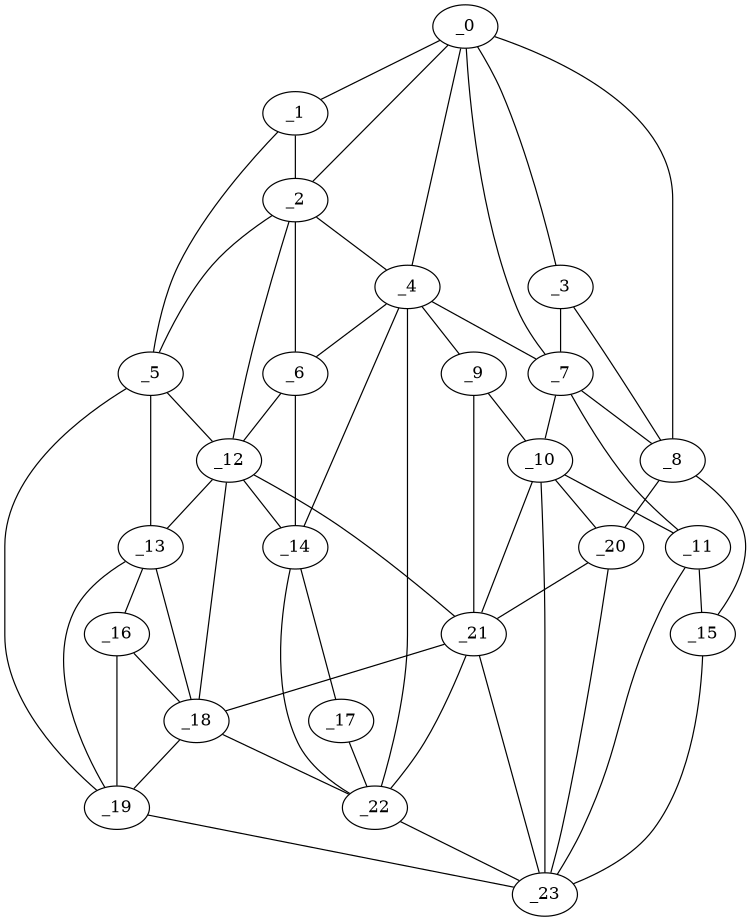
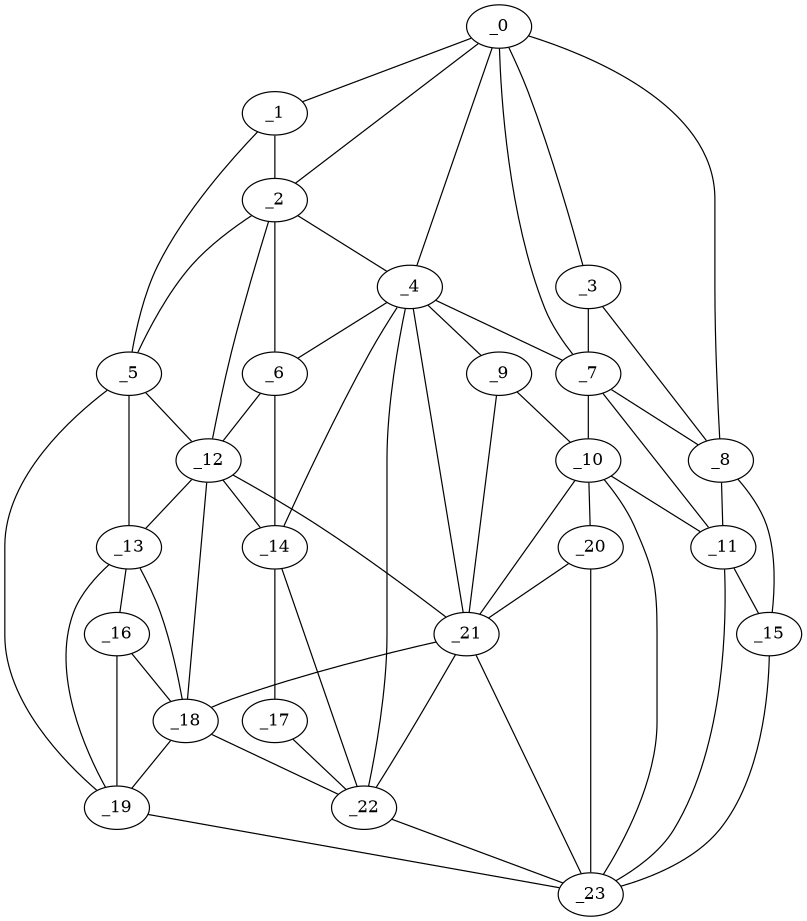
edge "_4" -- "_21": added
edge "_8" -- "_20": now "_8" -- "_11"
